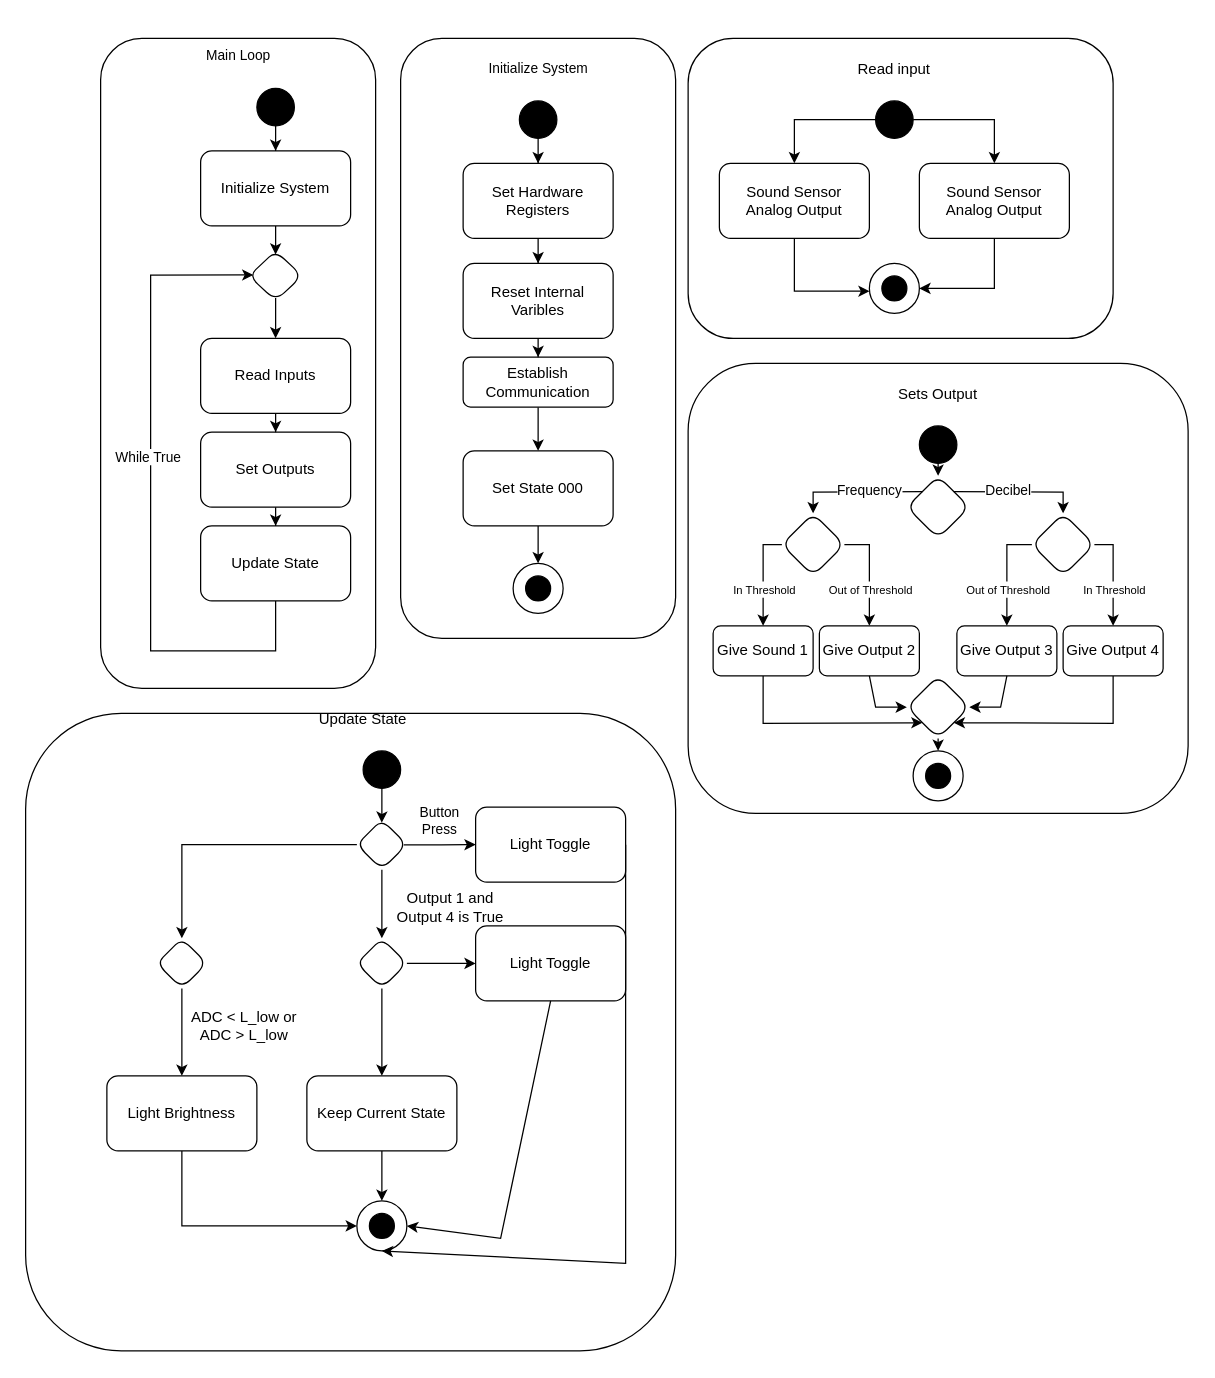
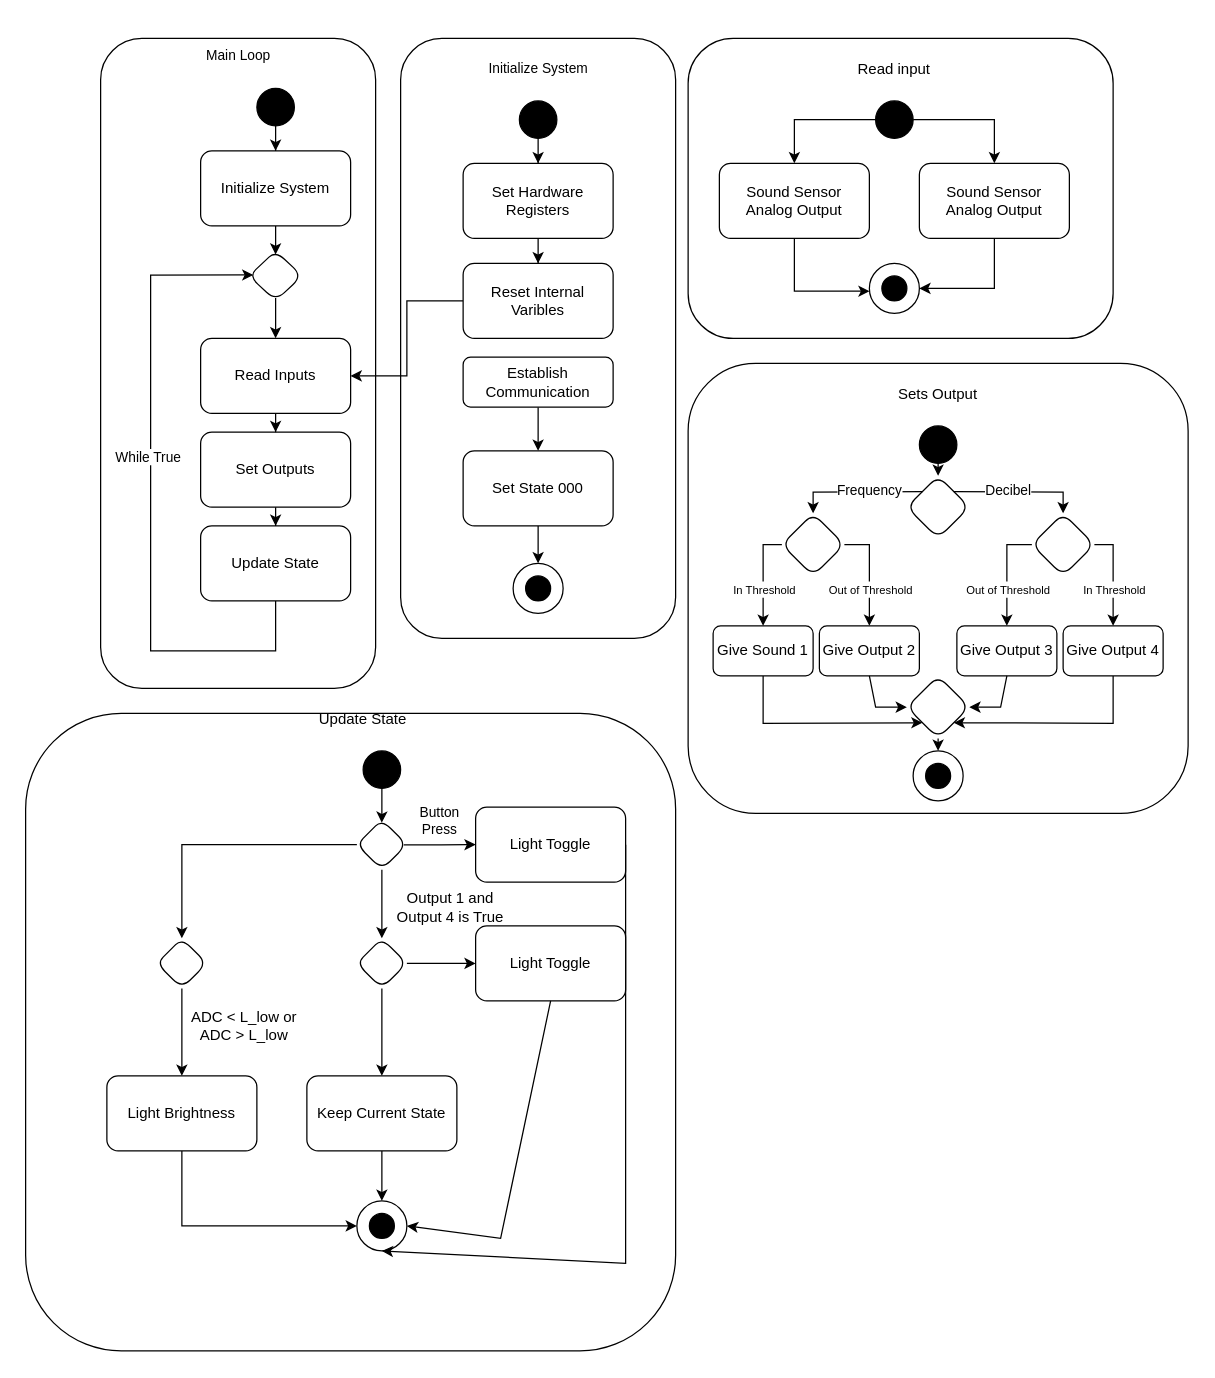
edge "Reset Internal Varibles" -> "Establish Communication": now "Reset Internal Varibles" -> "Read Inputs"
